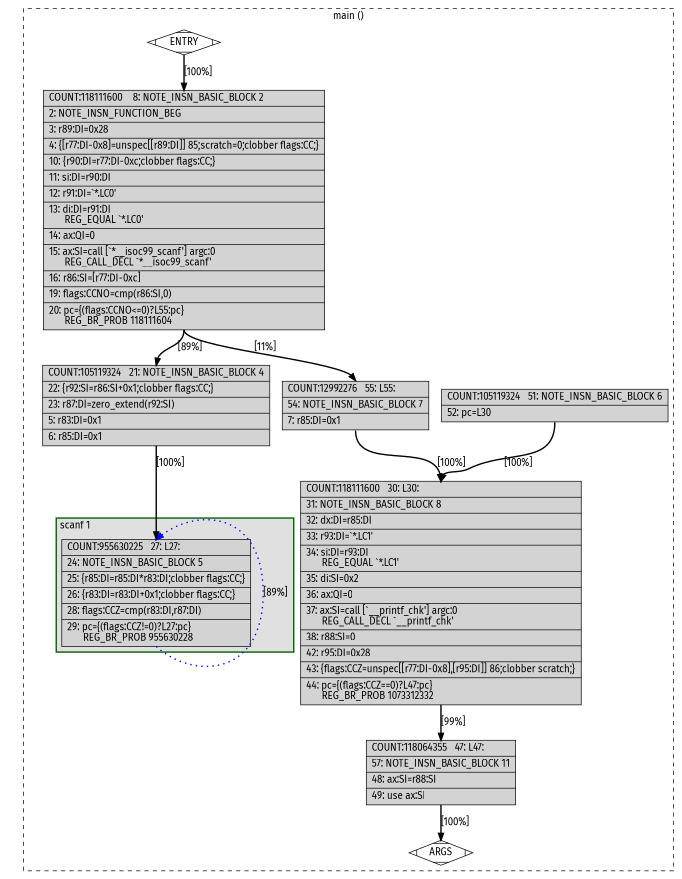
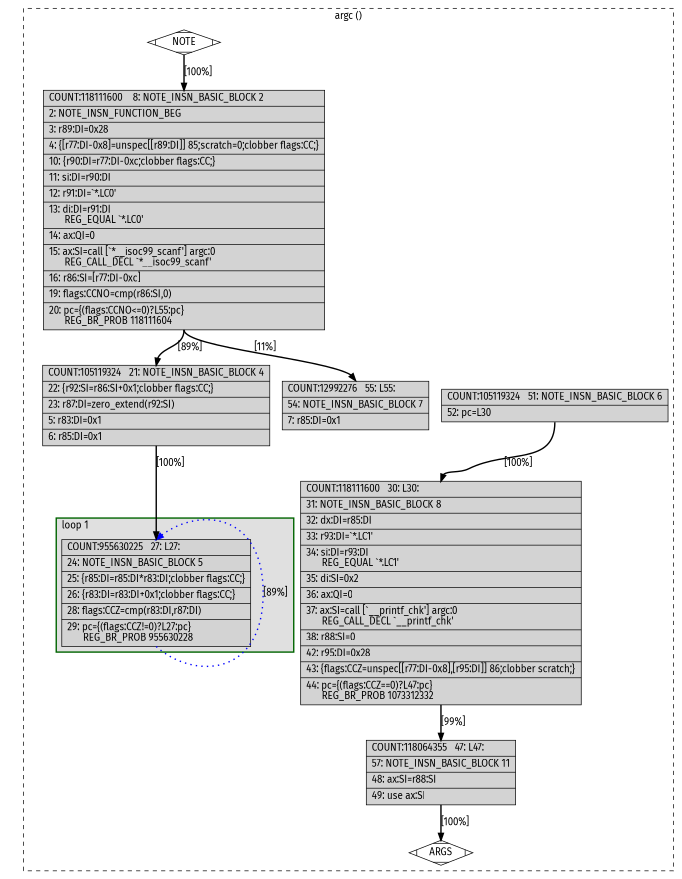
cluster "main ()": label "main ()" -> "argc ()"
node "ENTRY": label "ENTRY" -> "NOTE"
edge "COUNT:12992276   55: L55:" -> "COUNT:118111600   30: L30:": removed, label "[100%]"
cluster "scanf 1": label "scanf 1" -> "loop 1"
